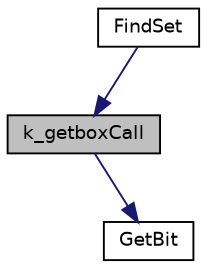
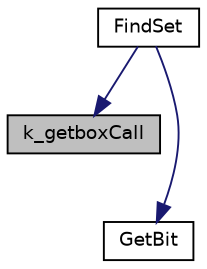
edge "k_getboxCall" -> "GetBit": now "FindSet" -> "GetBit"
